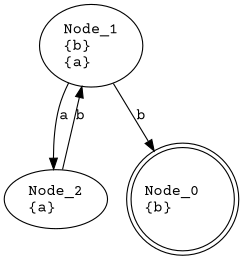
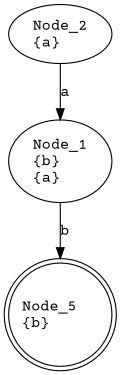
edge "Node_2 {a}" -> "Node_1 {b} {a}": label "b" -> "a"
edge "Node_1 {b} {a}" -> "Node_2 {a}": removed, label "a"
node "Node_0 {b}": label "Node_0 {b}" -> "Node_5 {b}"
